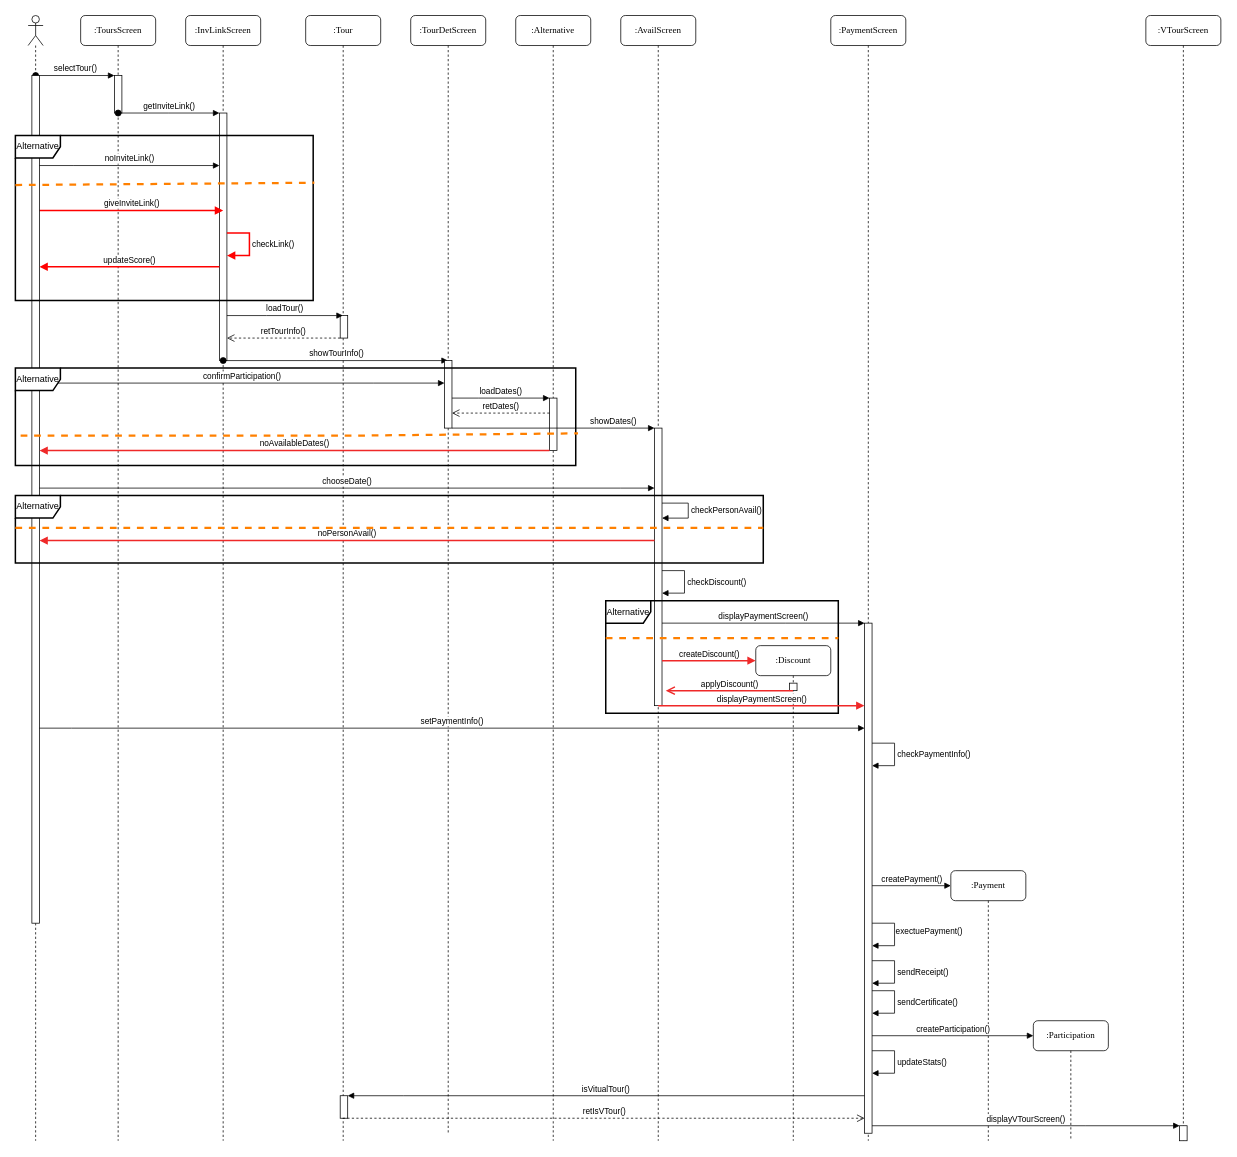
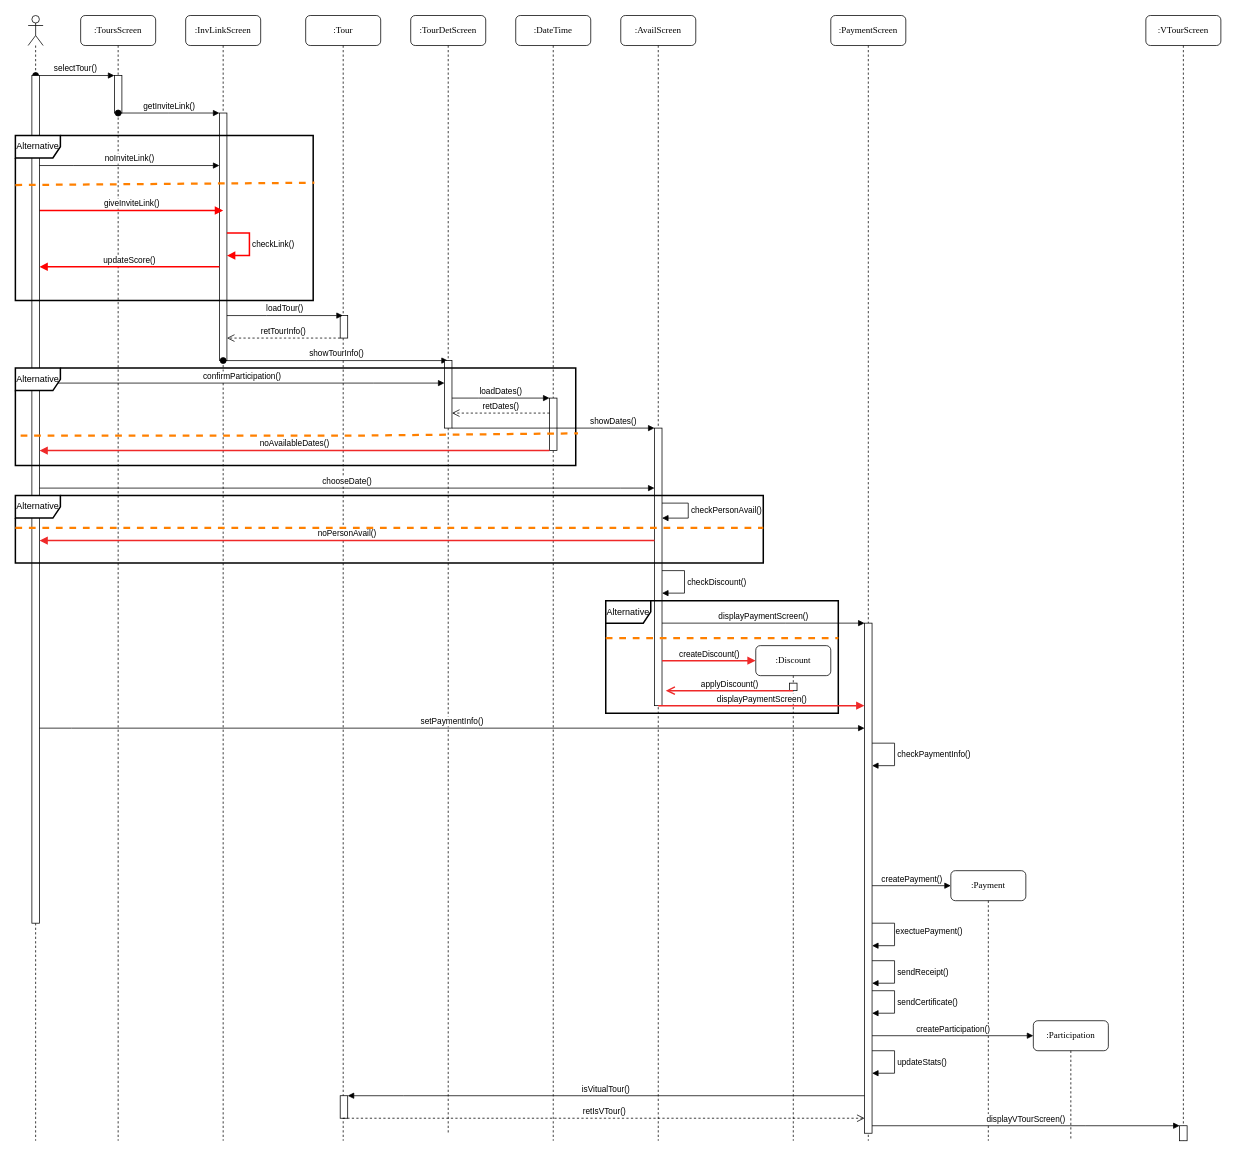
node ":Alternative": label ":Alternative" -> ":DateTime"
